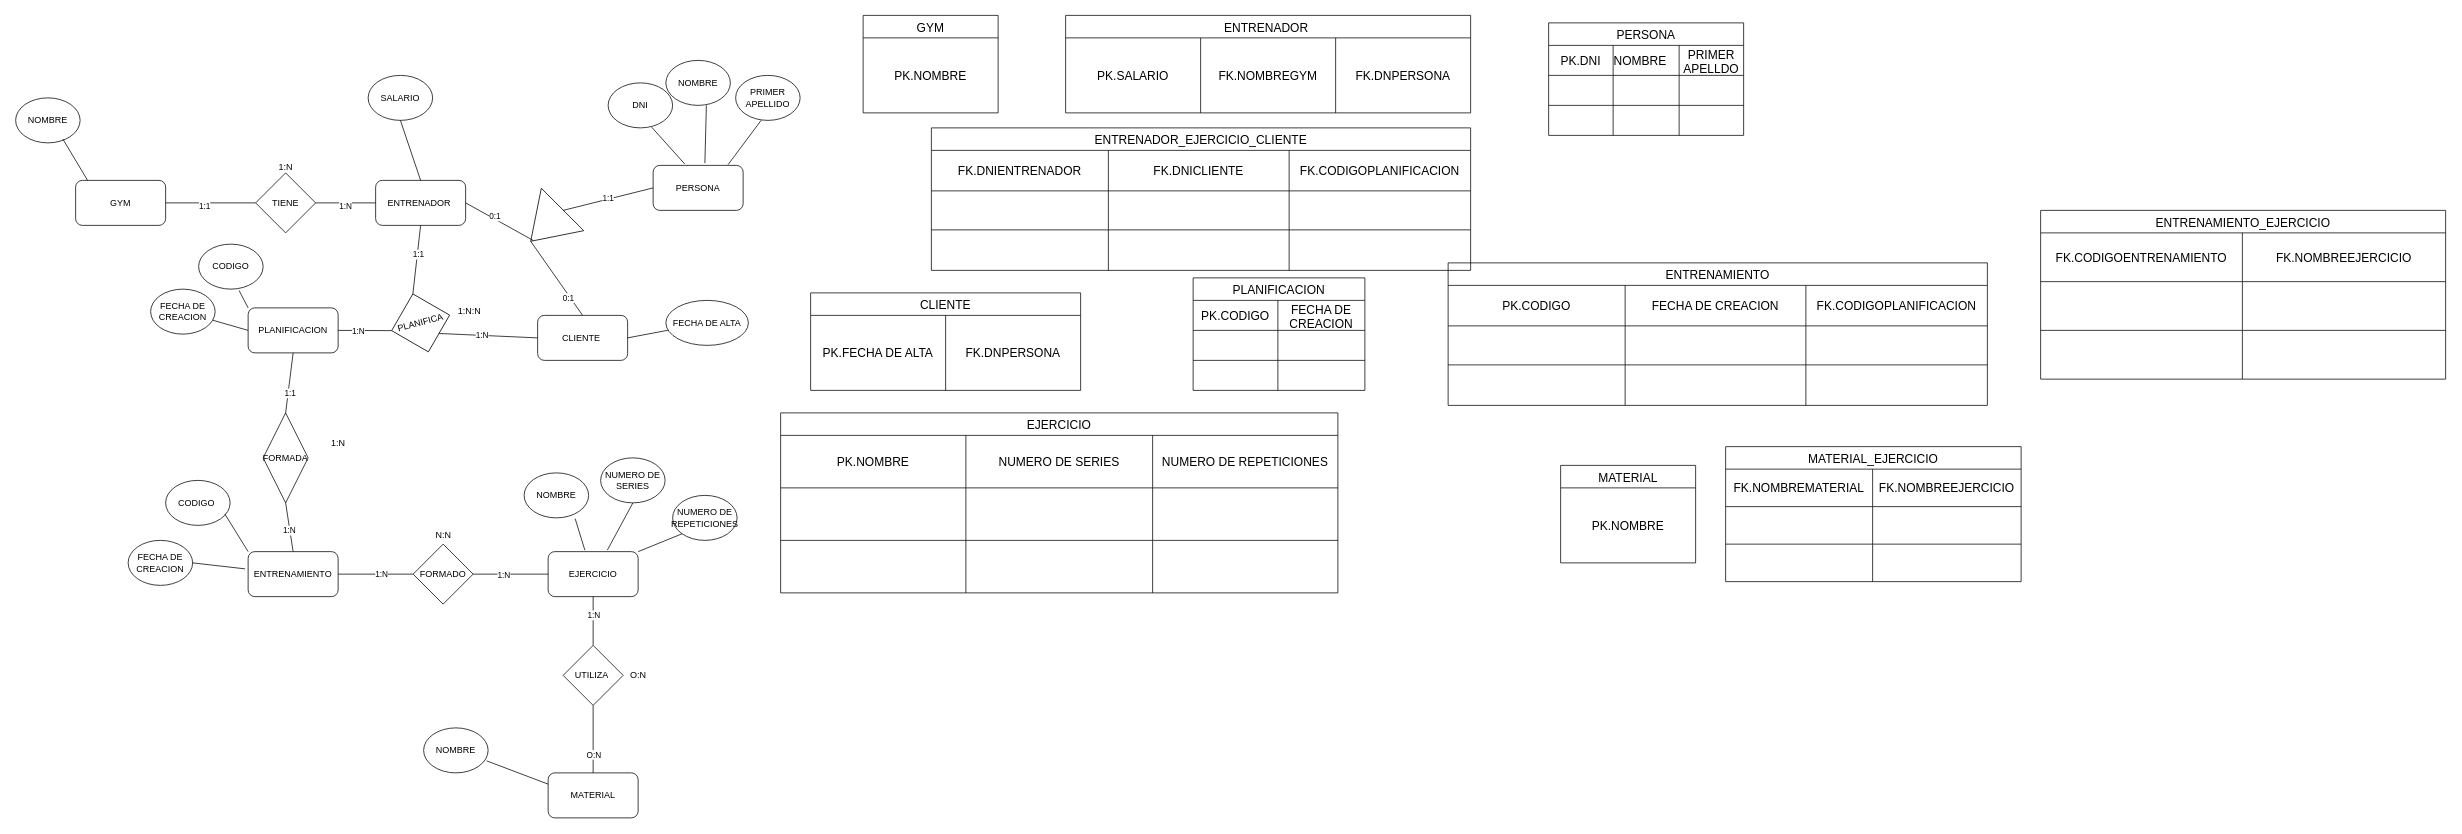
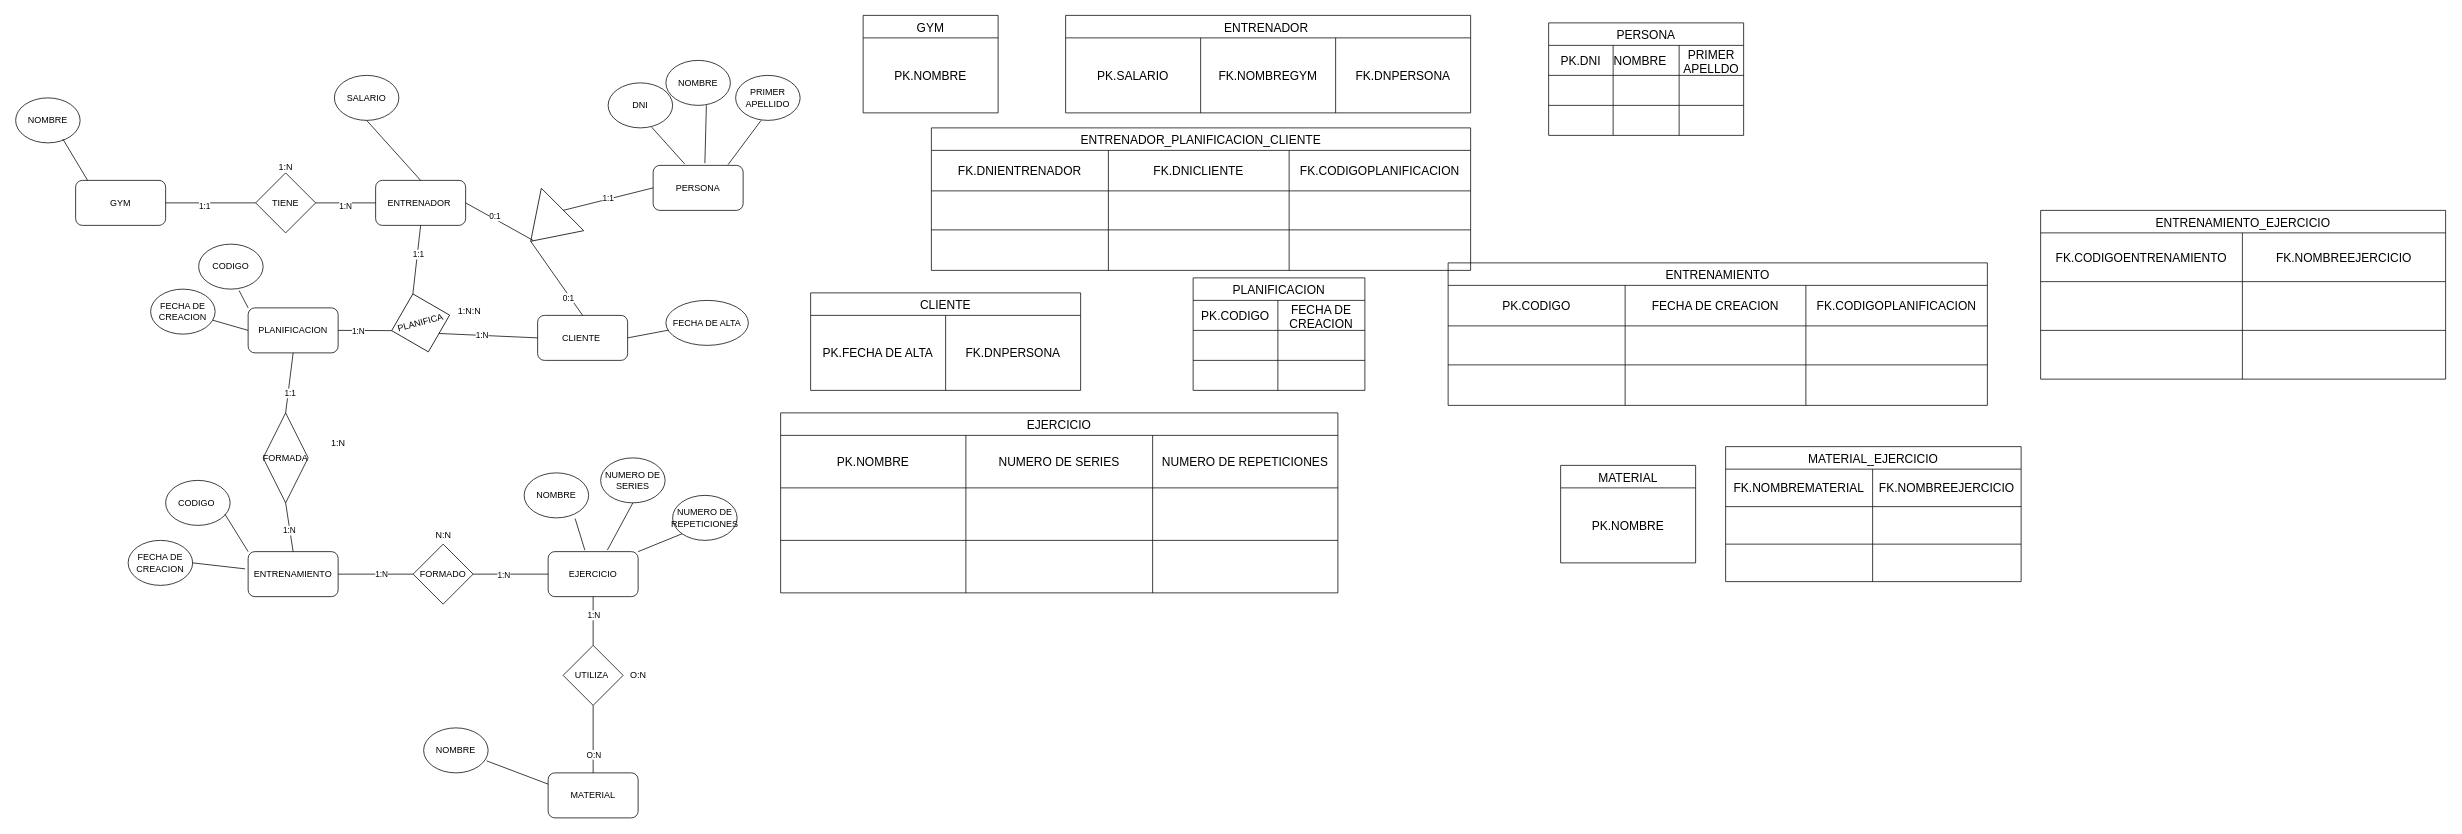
node "SALARIO": moved (400, 98) -> (366, 98)
node "ENTRENADOR_EJERCICIO_CLIENTE": label "ENTRENADOR_EJERCICIO_CLIENTE" -> "ENTRENADOR_PLANIFICACION_CLIENTE"
